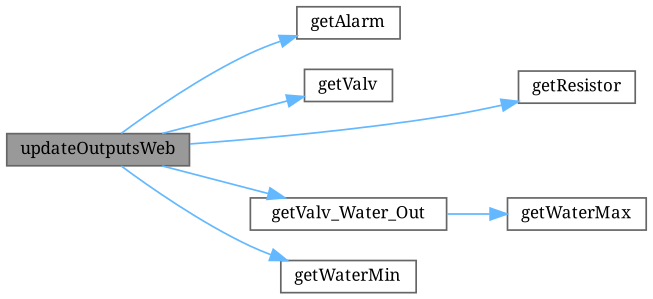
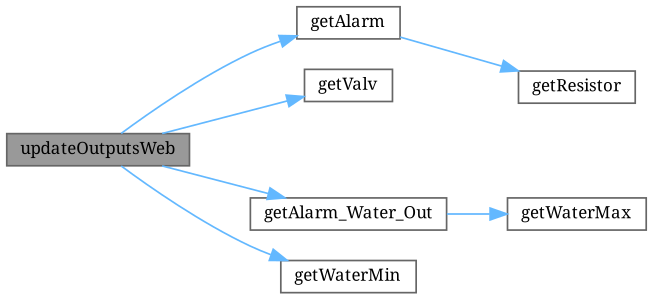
edge "updateOutputsWeb" -> "getResistor": now "getAlarm" -> "getResistor"
node "getValv_Water_Out": label "getValv_Water_Out" -> "getAlarm_Water_Out"
